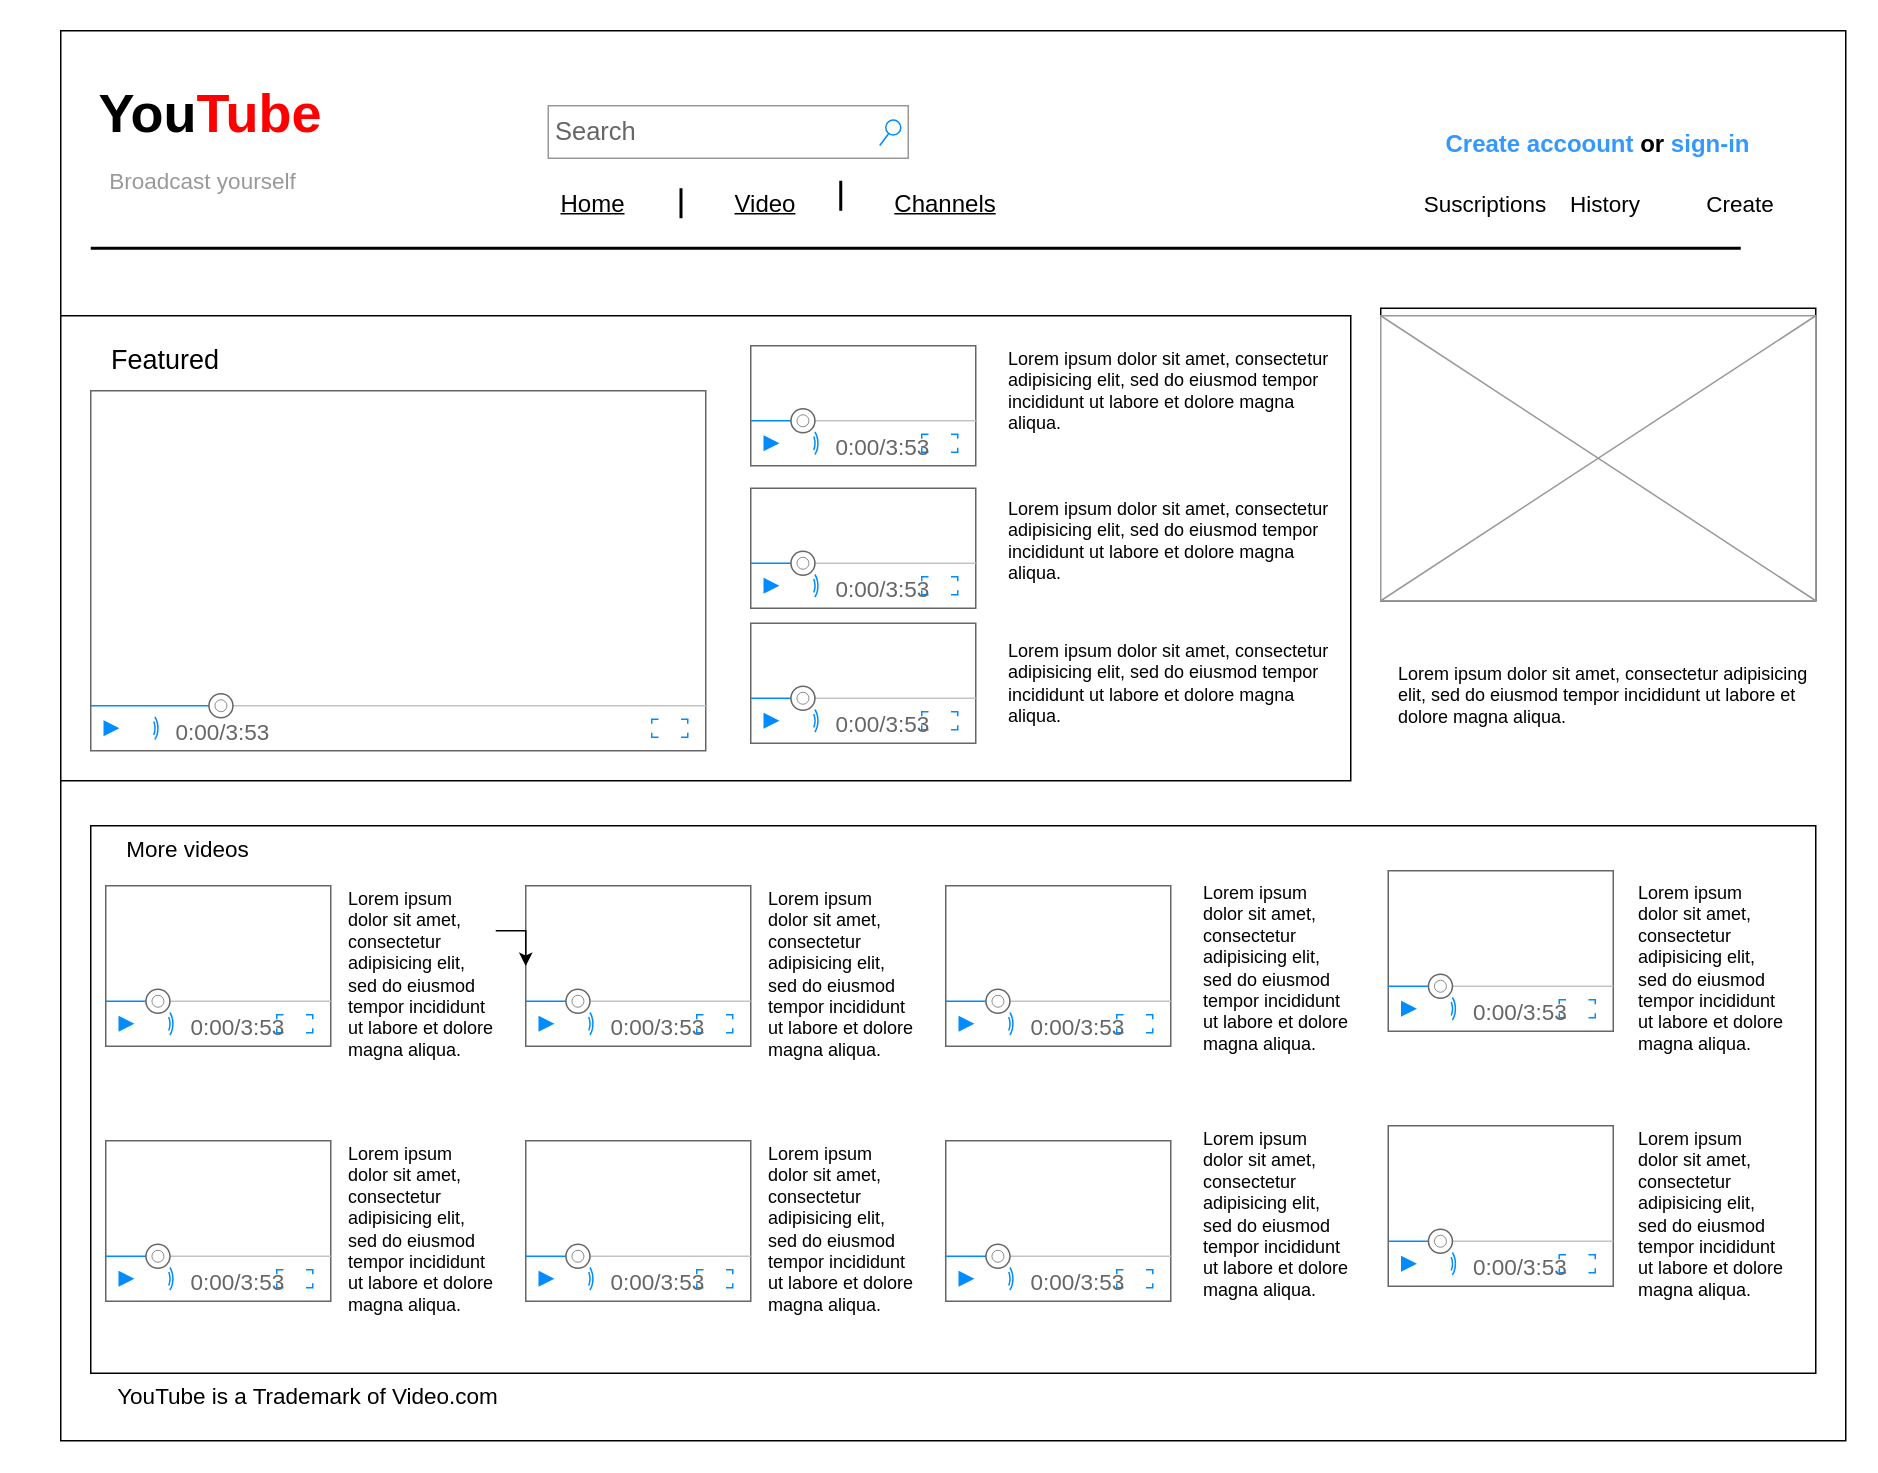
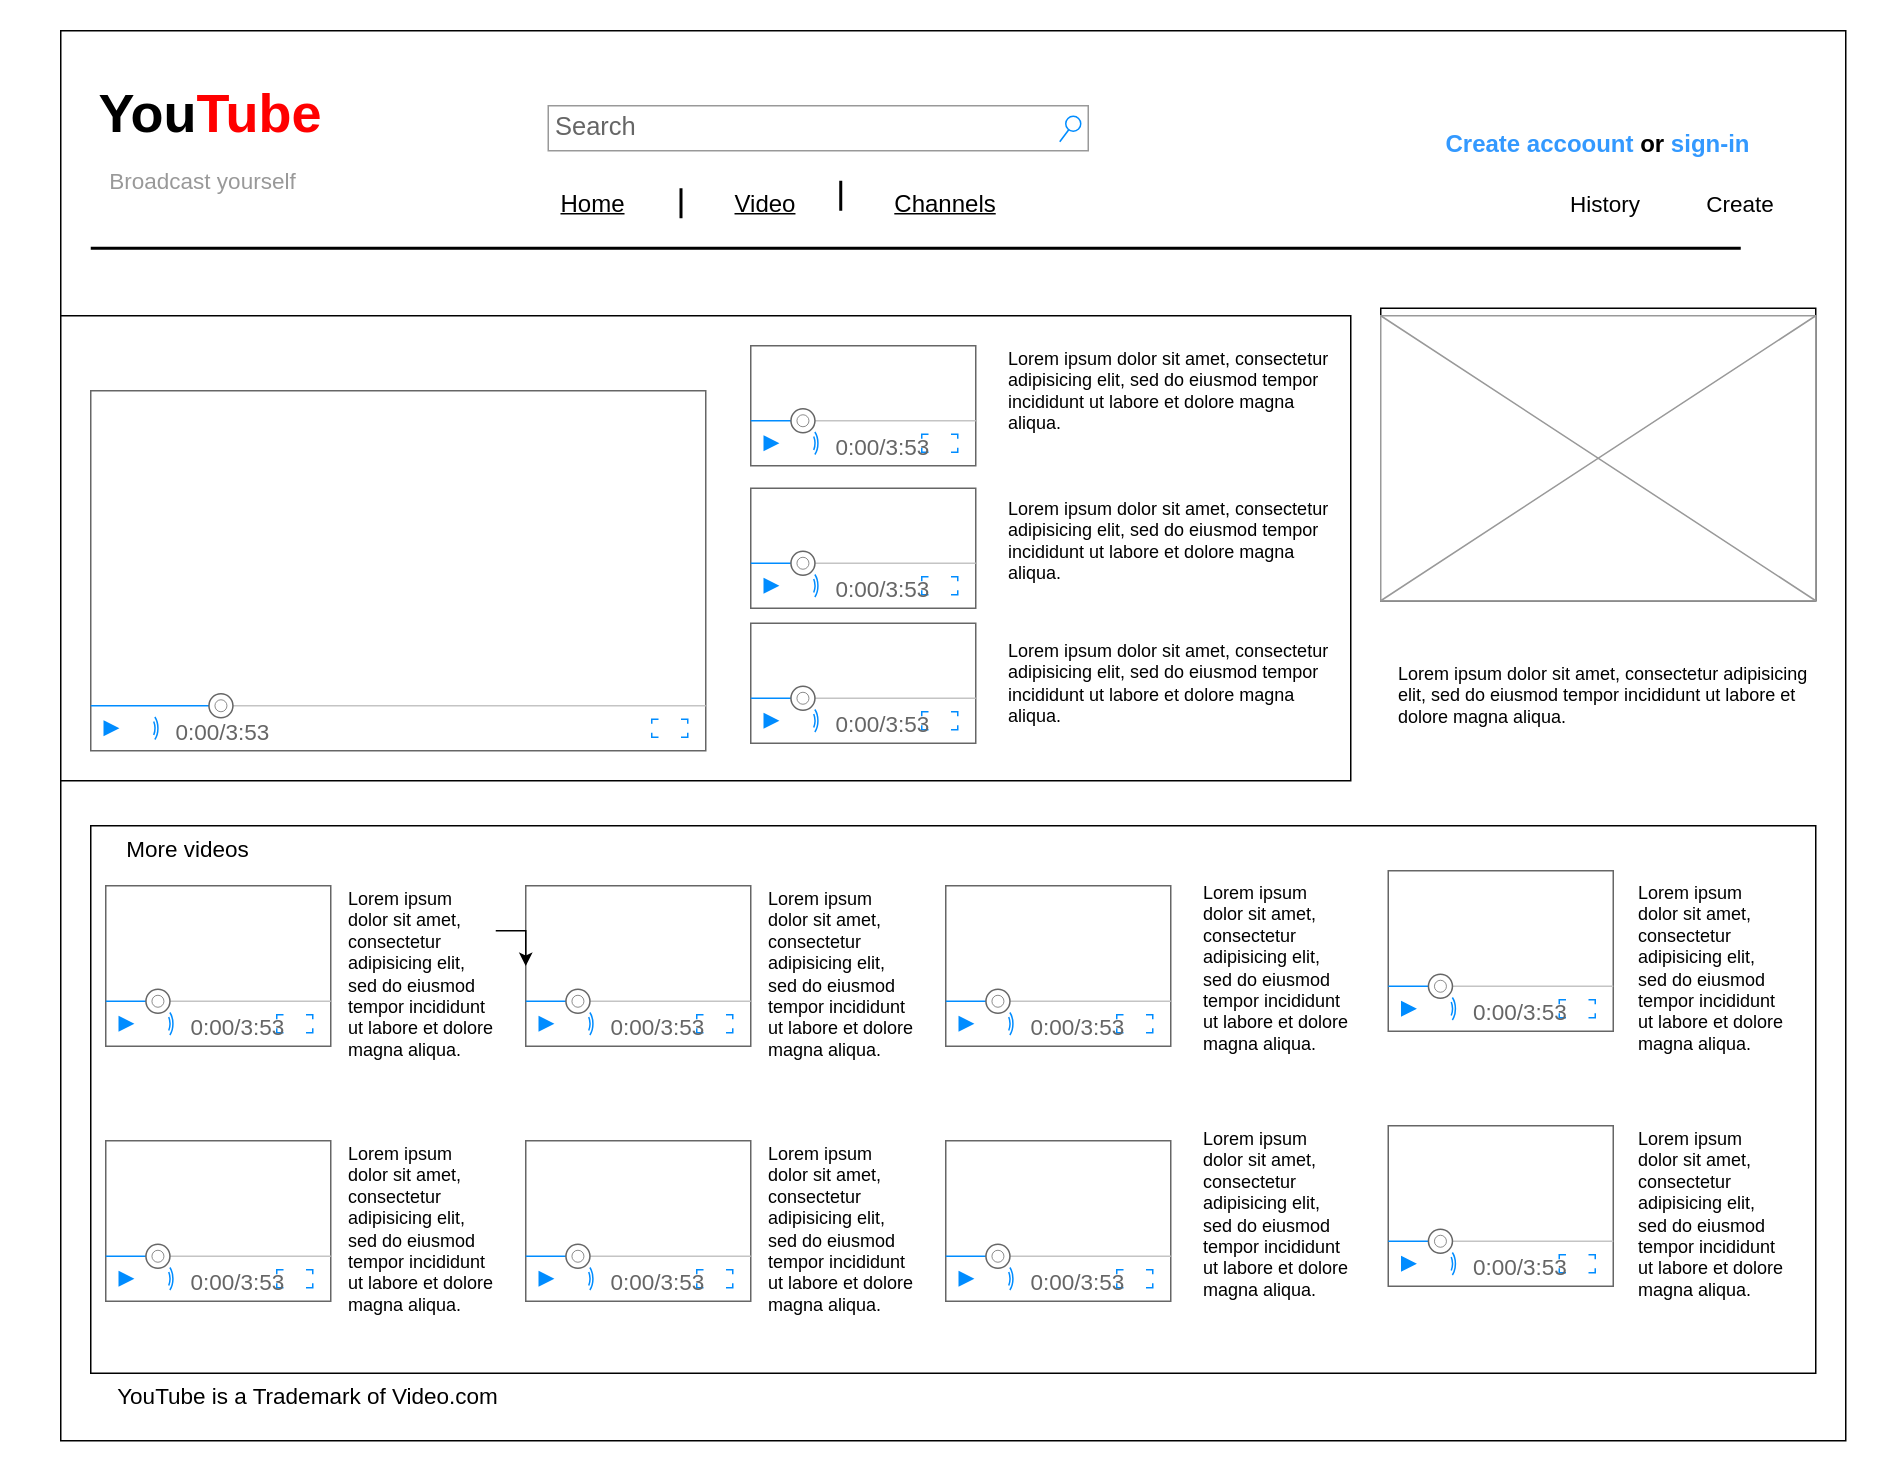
node "Search": size 360x53 -> 540x45
node "Suscriptions": removed
node "Featured": removed
